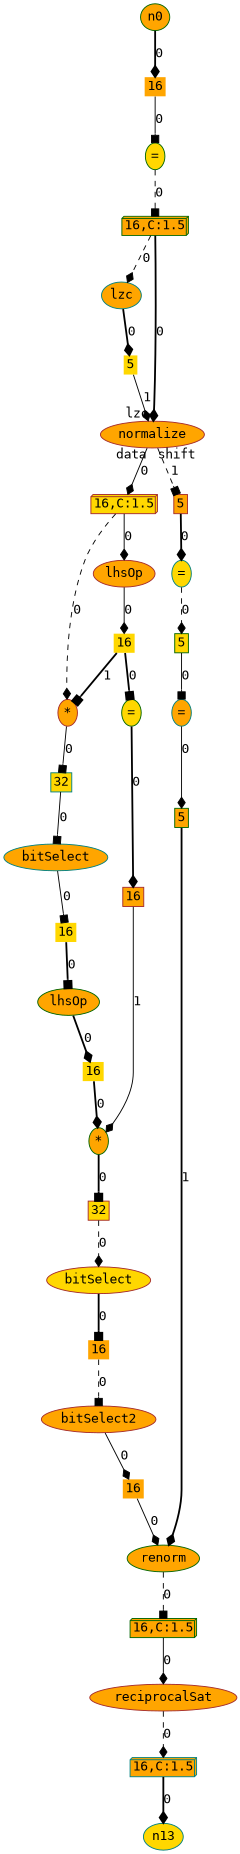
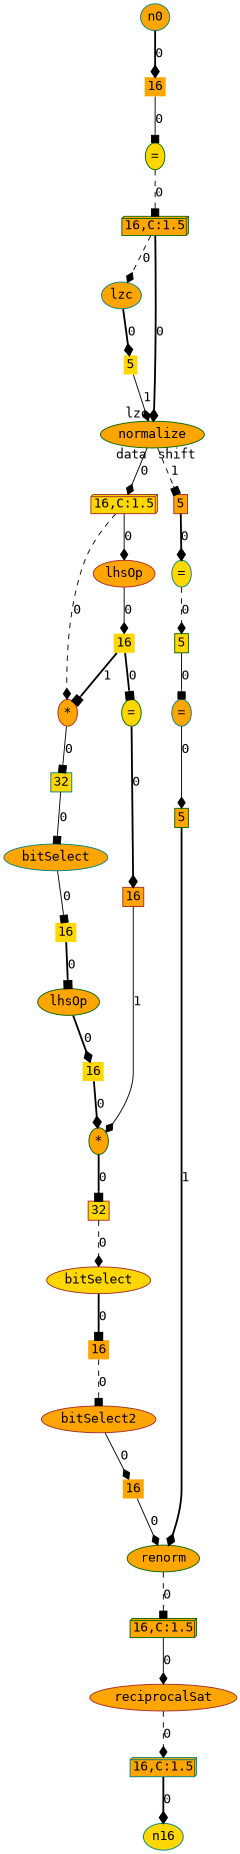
node "n0": color darkgreen -> teal
node "normalize": color brown -> darkgreen
node "n13": label "n13" -> "n16"
